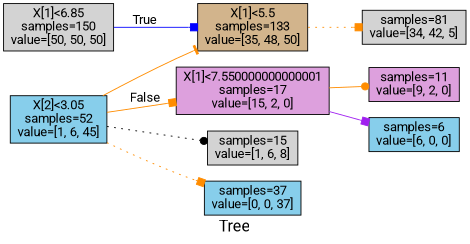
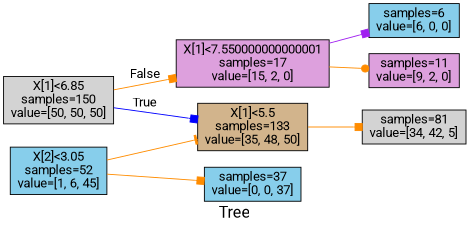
edge "X[1]<5.5 samples=133 value=[35, 48, 50]" -> "samples=81 value=[34, 42, 5]": style dotted -> solid
edge "X[2]<3.05 samples=52 value=[1, 6, 45]" -> "X[1]<7.550000000000001 samples=17 value=[15, 2, 0]": now "X[1]<6.85 samples=150 value=[50, 50, 50]" -> "X[1]<7.550000000000001 samples=17 value=[15, 2, 0]"
node "samples=15 value=[1, 6, 8]": removed
edge "X[2]<3.05 samples=52 value=[1, 6, 45]" -> "samples=37 value=[0, 0, 37]": style dotted -> solid
